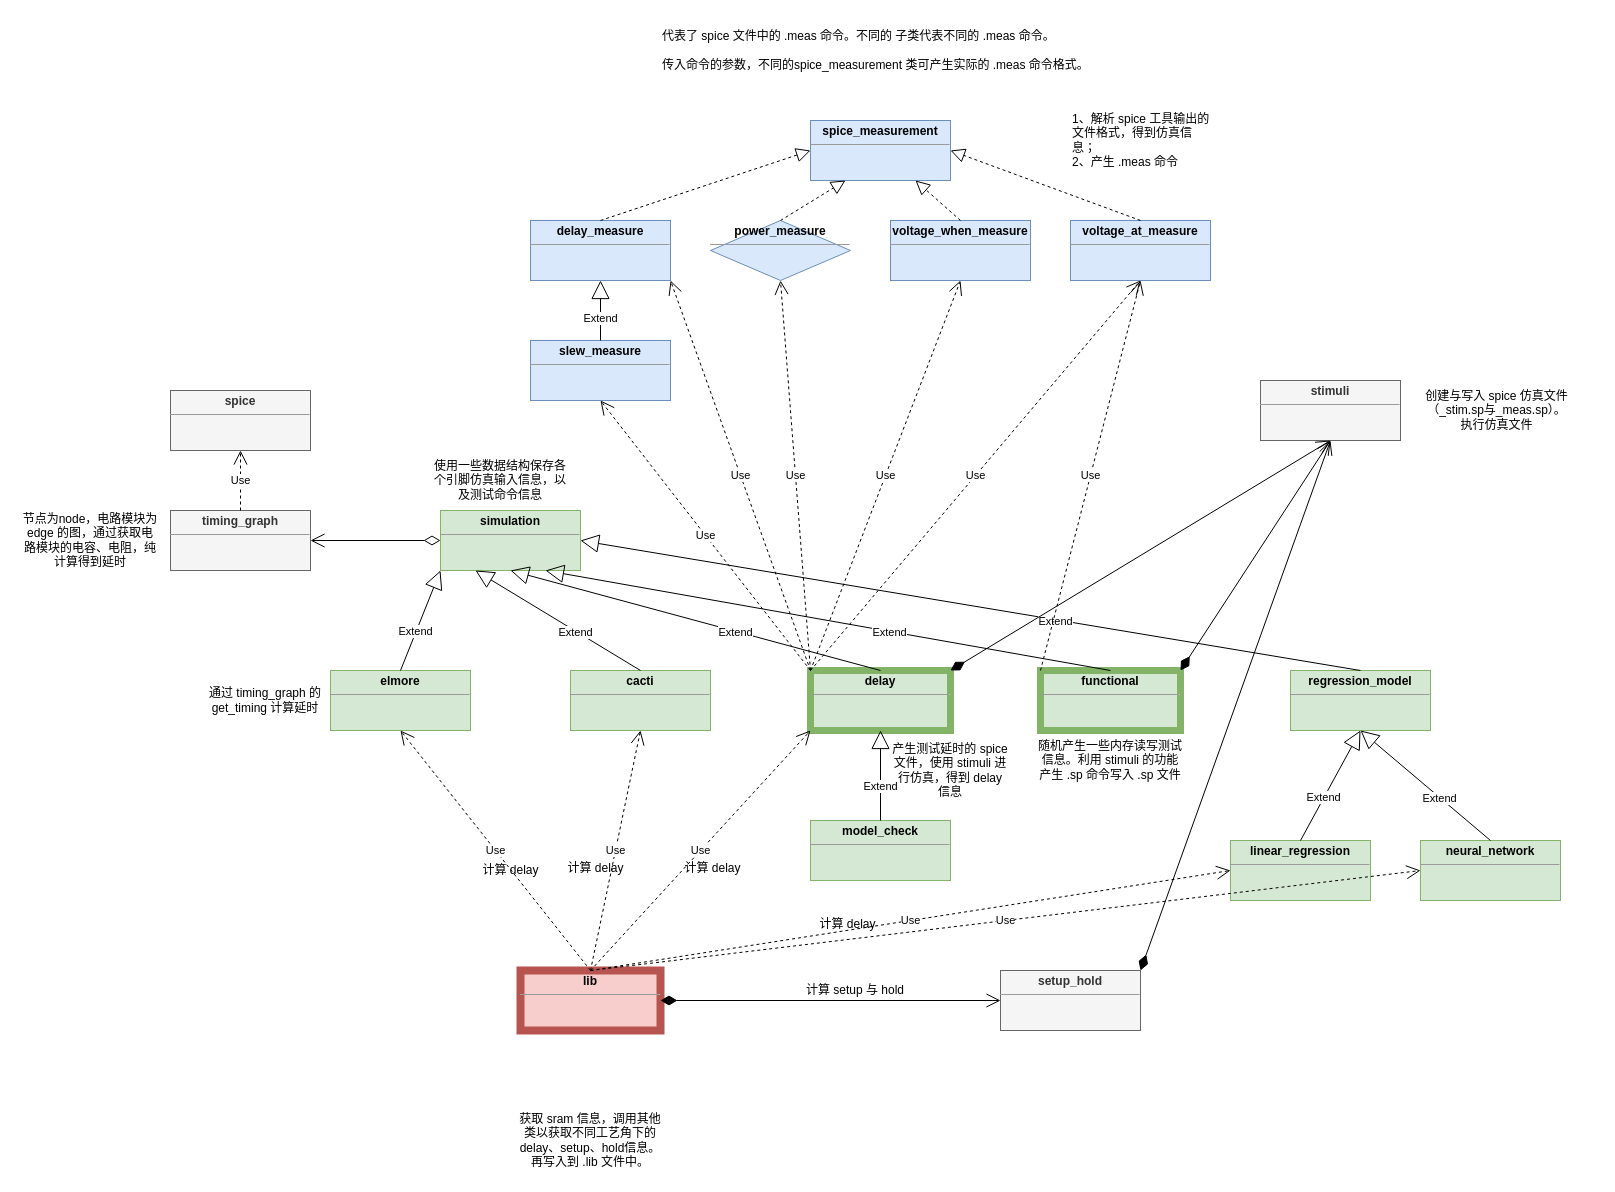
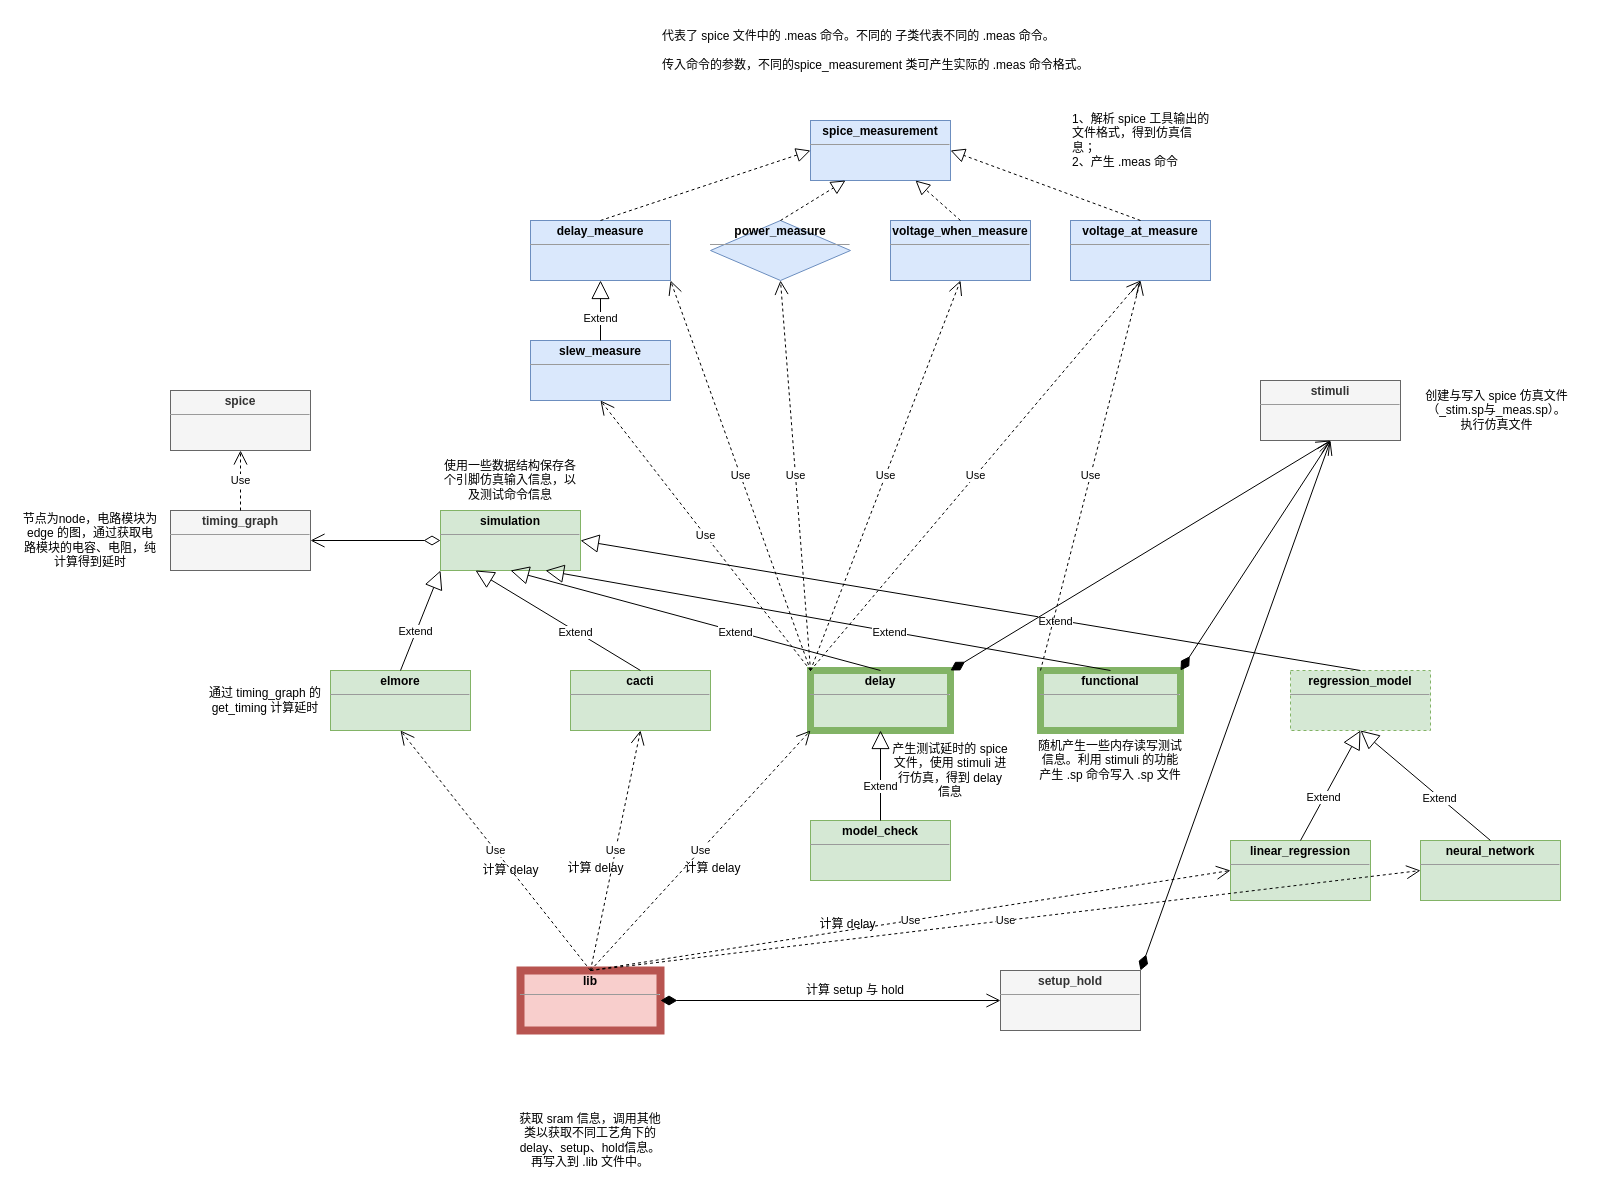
node "使用一些数据结构保存各个引脚仿真输入信息，以及测试命令信息": moved (501, 481) -> (511, 481)
node "regression_model": style solid -> dashed
